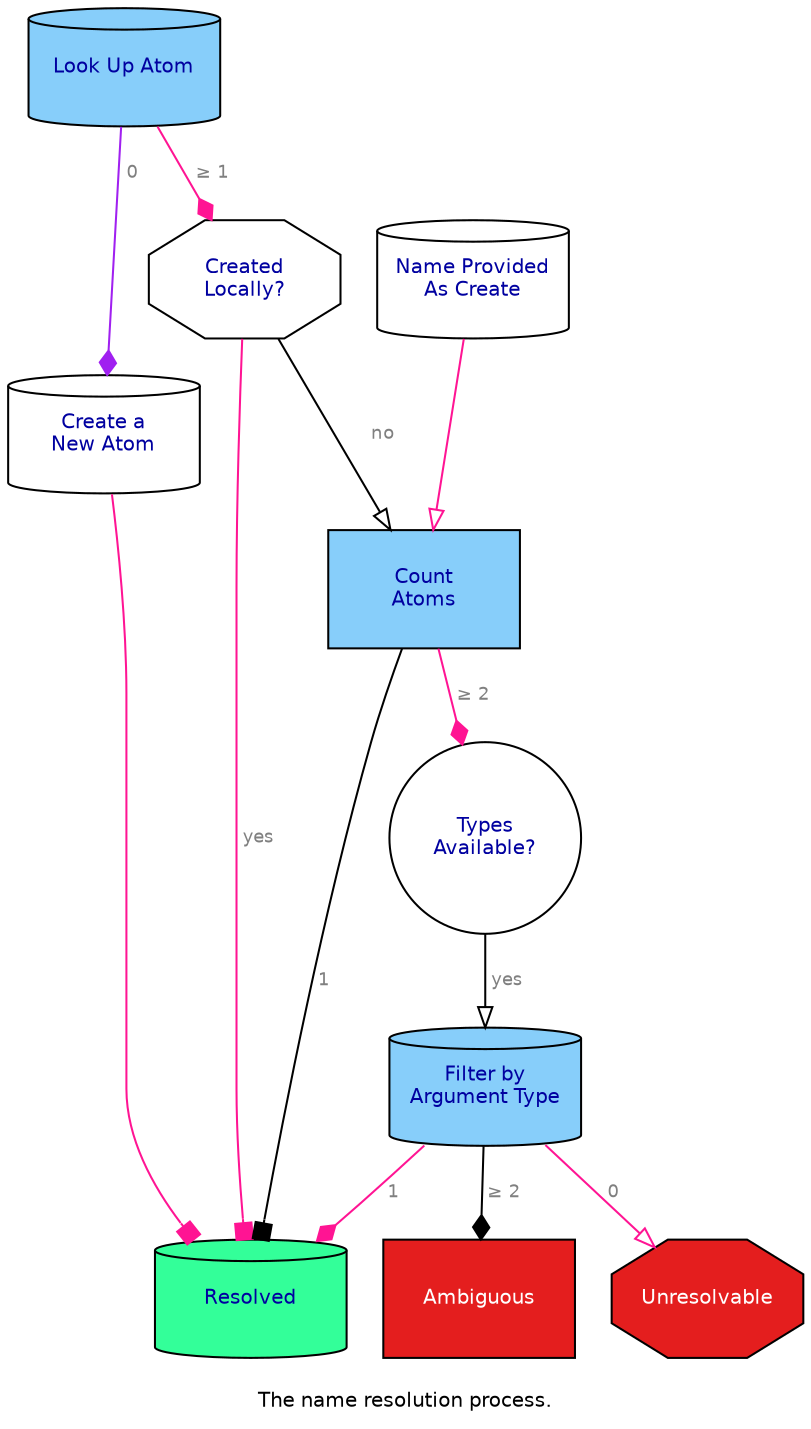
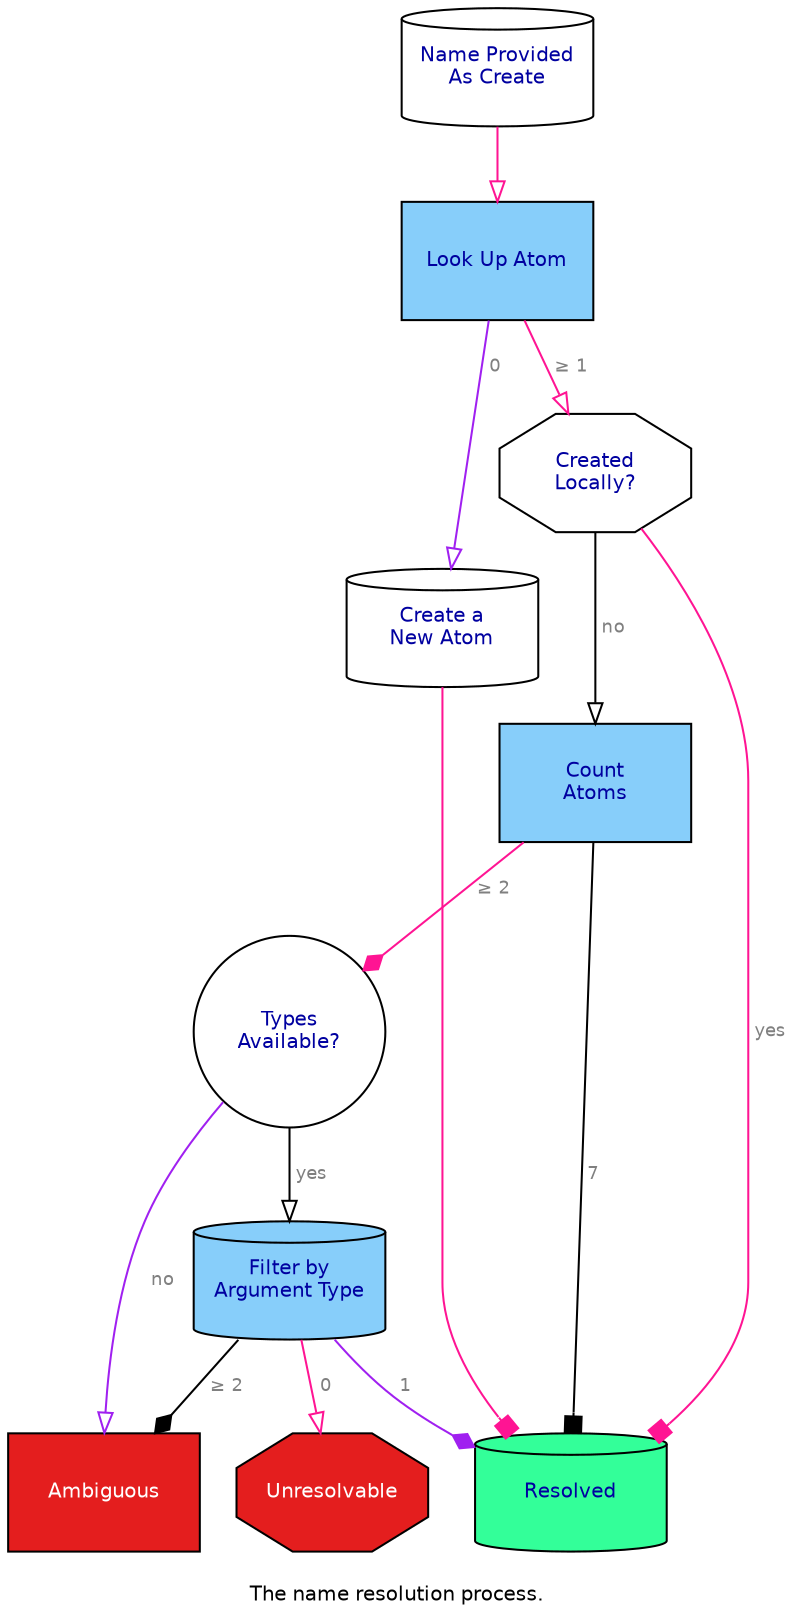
node "Look Up Atom": shape cylinder -> box
edge "Look Up Atom" -> "Created Locally?": arrowhead diamond -> onormal
edge "Look Up Atom" -> "Create a New Atom": arrowhead diamond -> onormal
edge "Name Provided As Create" -> "Count Atoms": now "Name Provided As Create" -> "Look Up Atom"
edge "Count Atoms" -> "Resolved": label " 1" -> " 7"
edge "Filter by Argument Type" -> "Resolved": color deeppink -> purple
edge "Types Available?" -> "Ambiguous": added, label "no"
